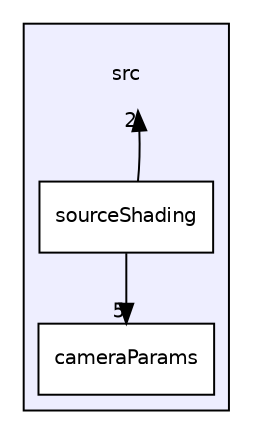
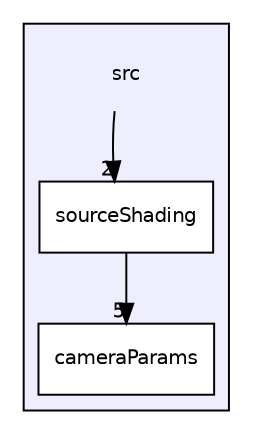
edge "sourceShading" -> "src": reversed
